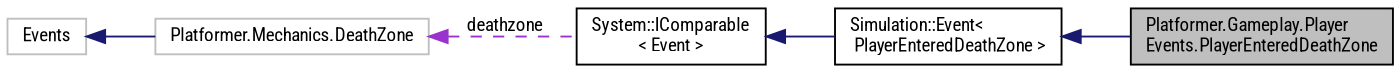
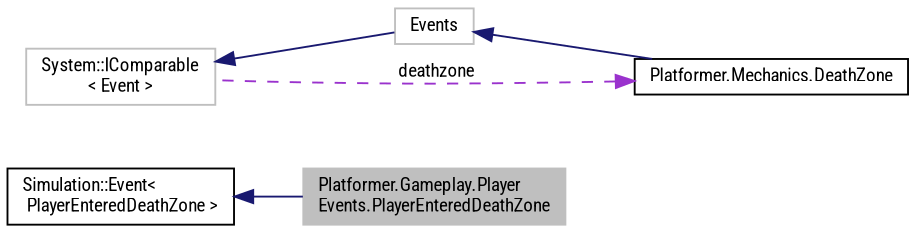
node "Platformer.Mechanics.DeathZone": color grey75 -> black
node "System::IComparable < Event >": color black -> grey75
edge "Simulation::Event< PlayerEnteredDeathZone >" -> "System::IComparable < Event >": now "Events" -> "System::IComparable < Event >"
node "Platformer.Gameplay.Player Events.PlayerEnteredDeathZone": color black -> grey75
